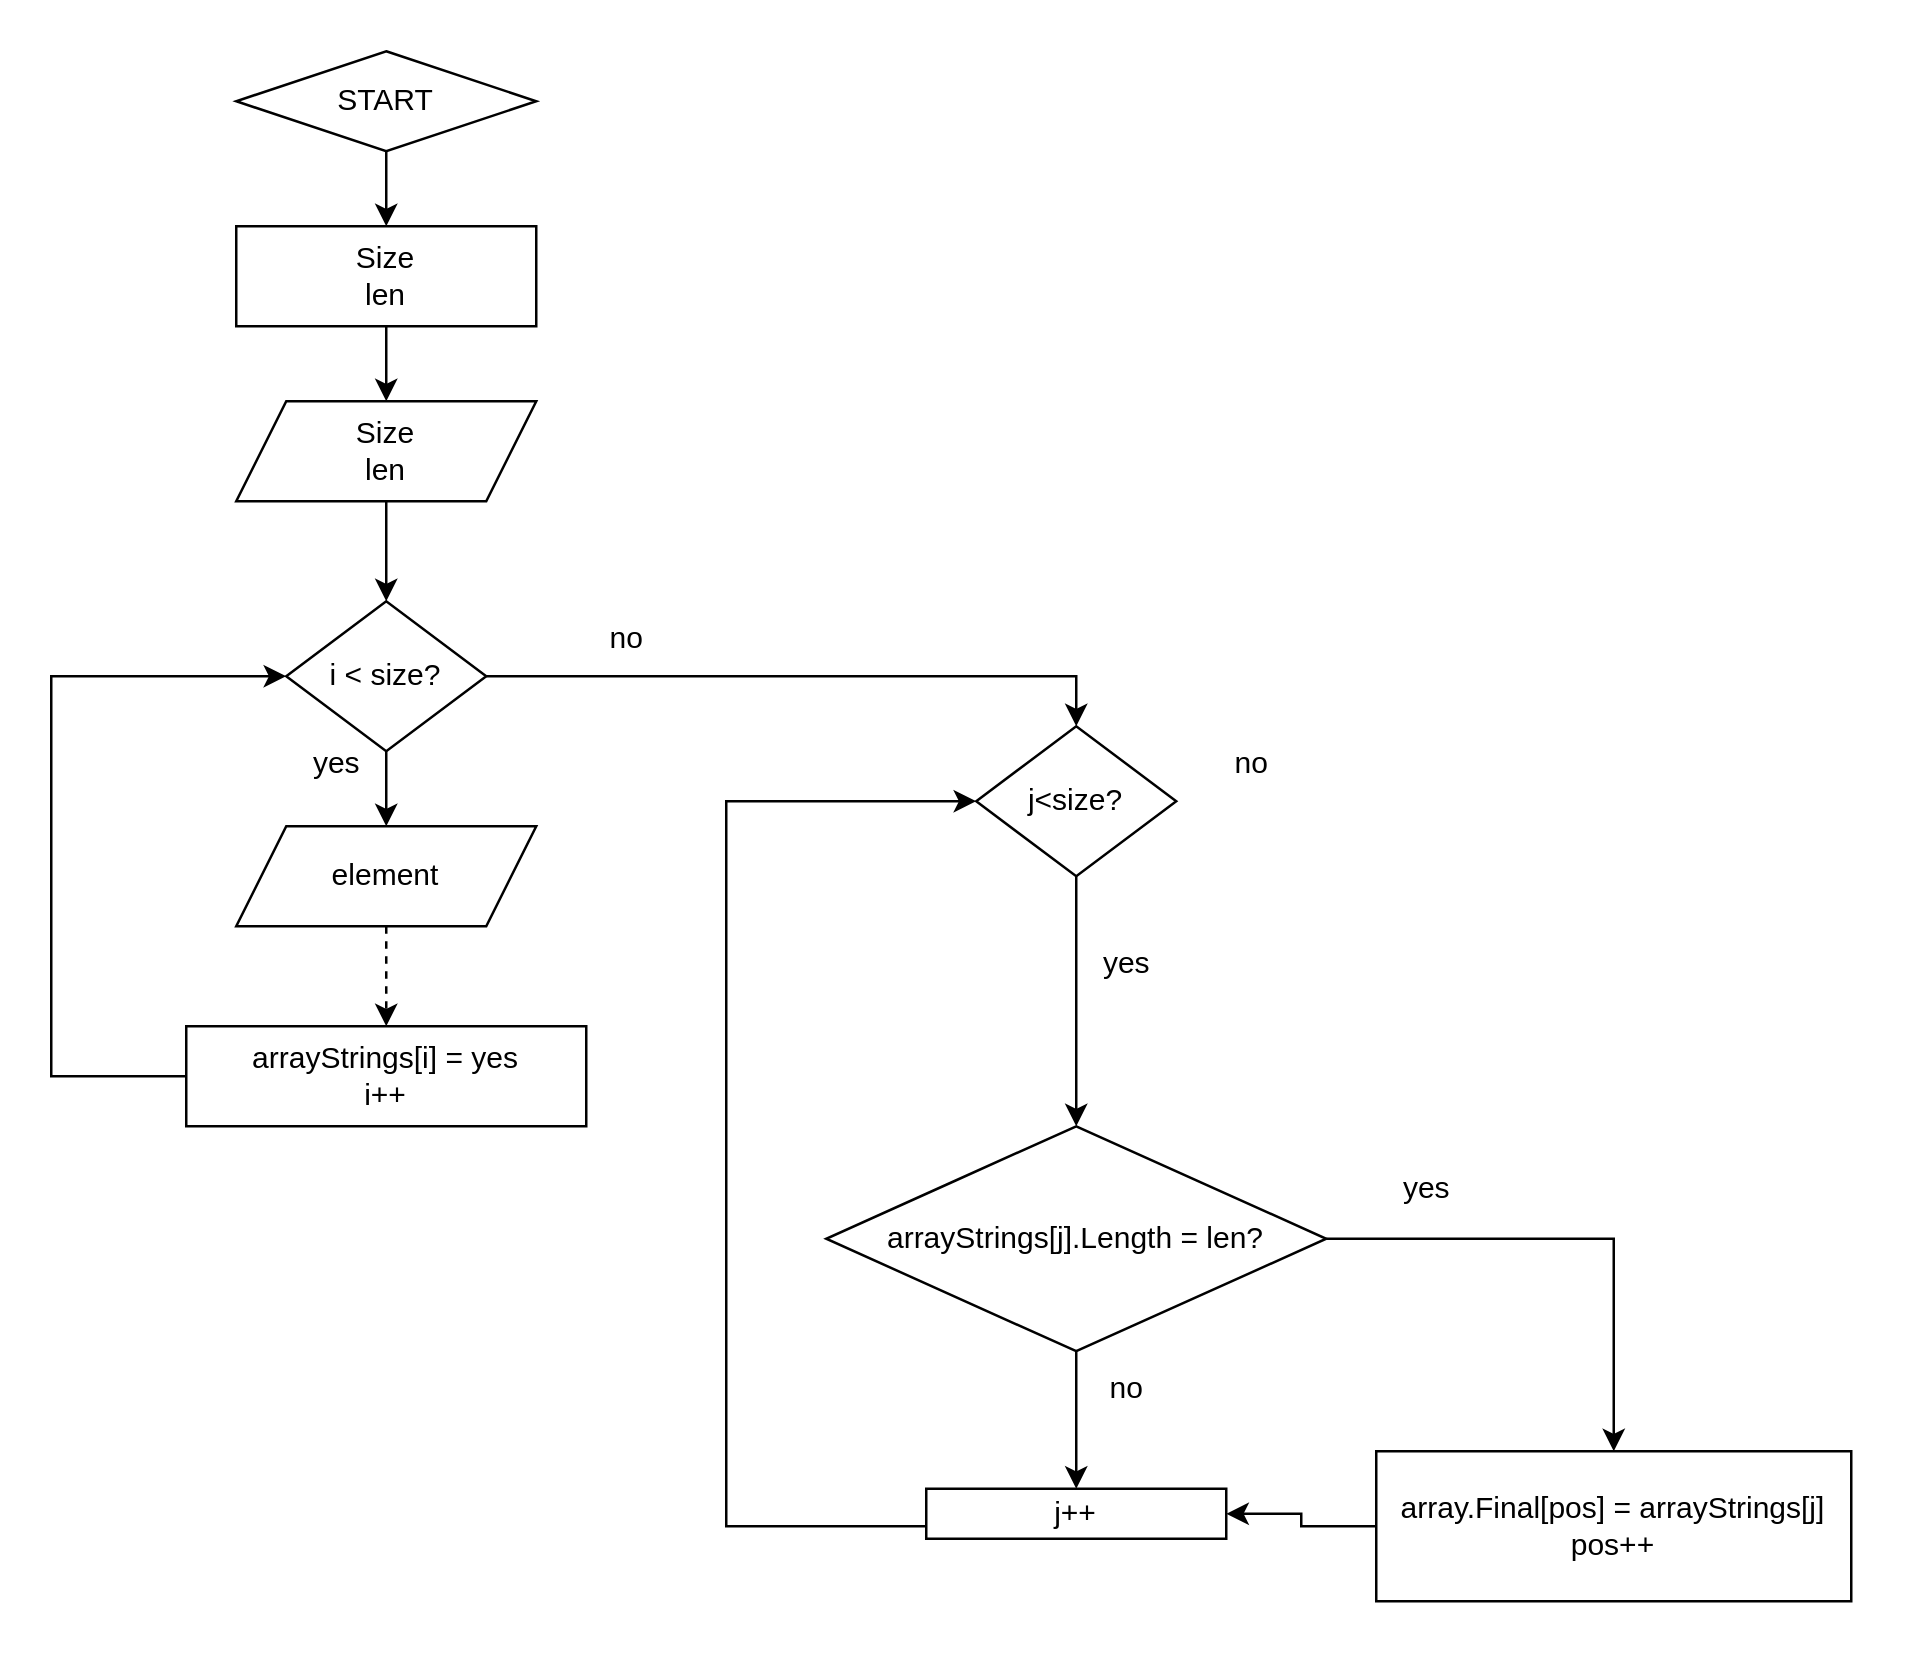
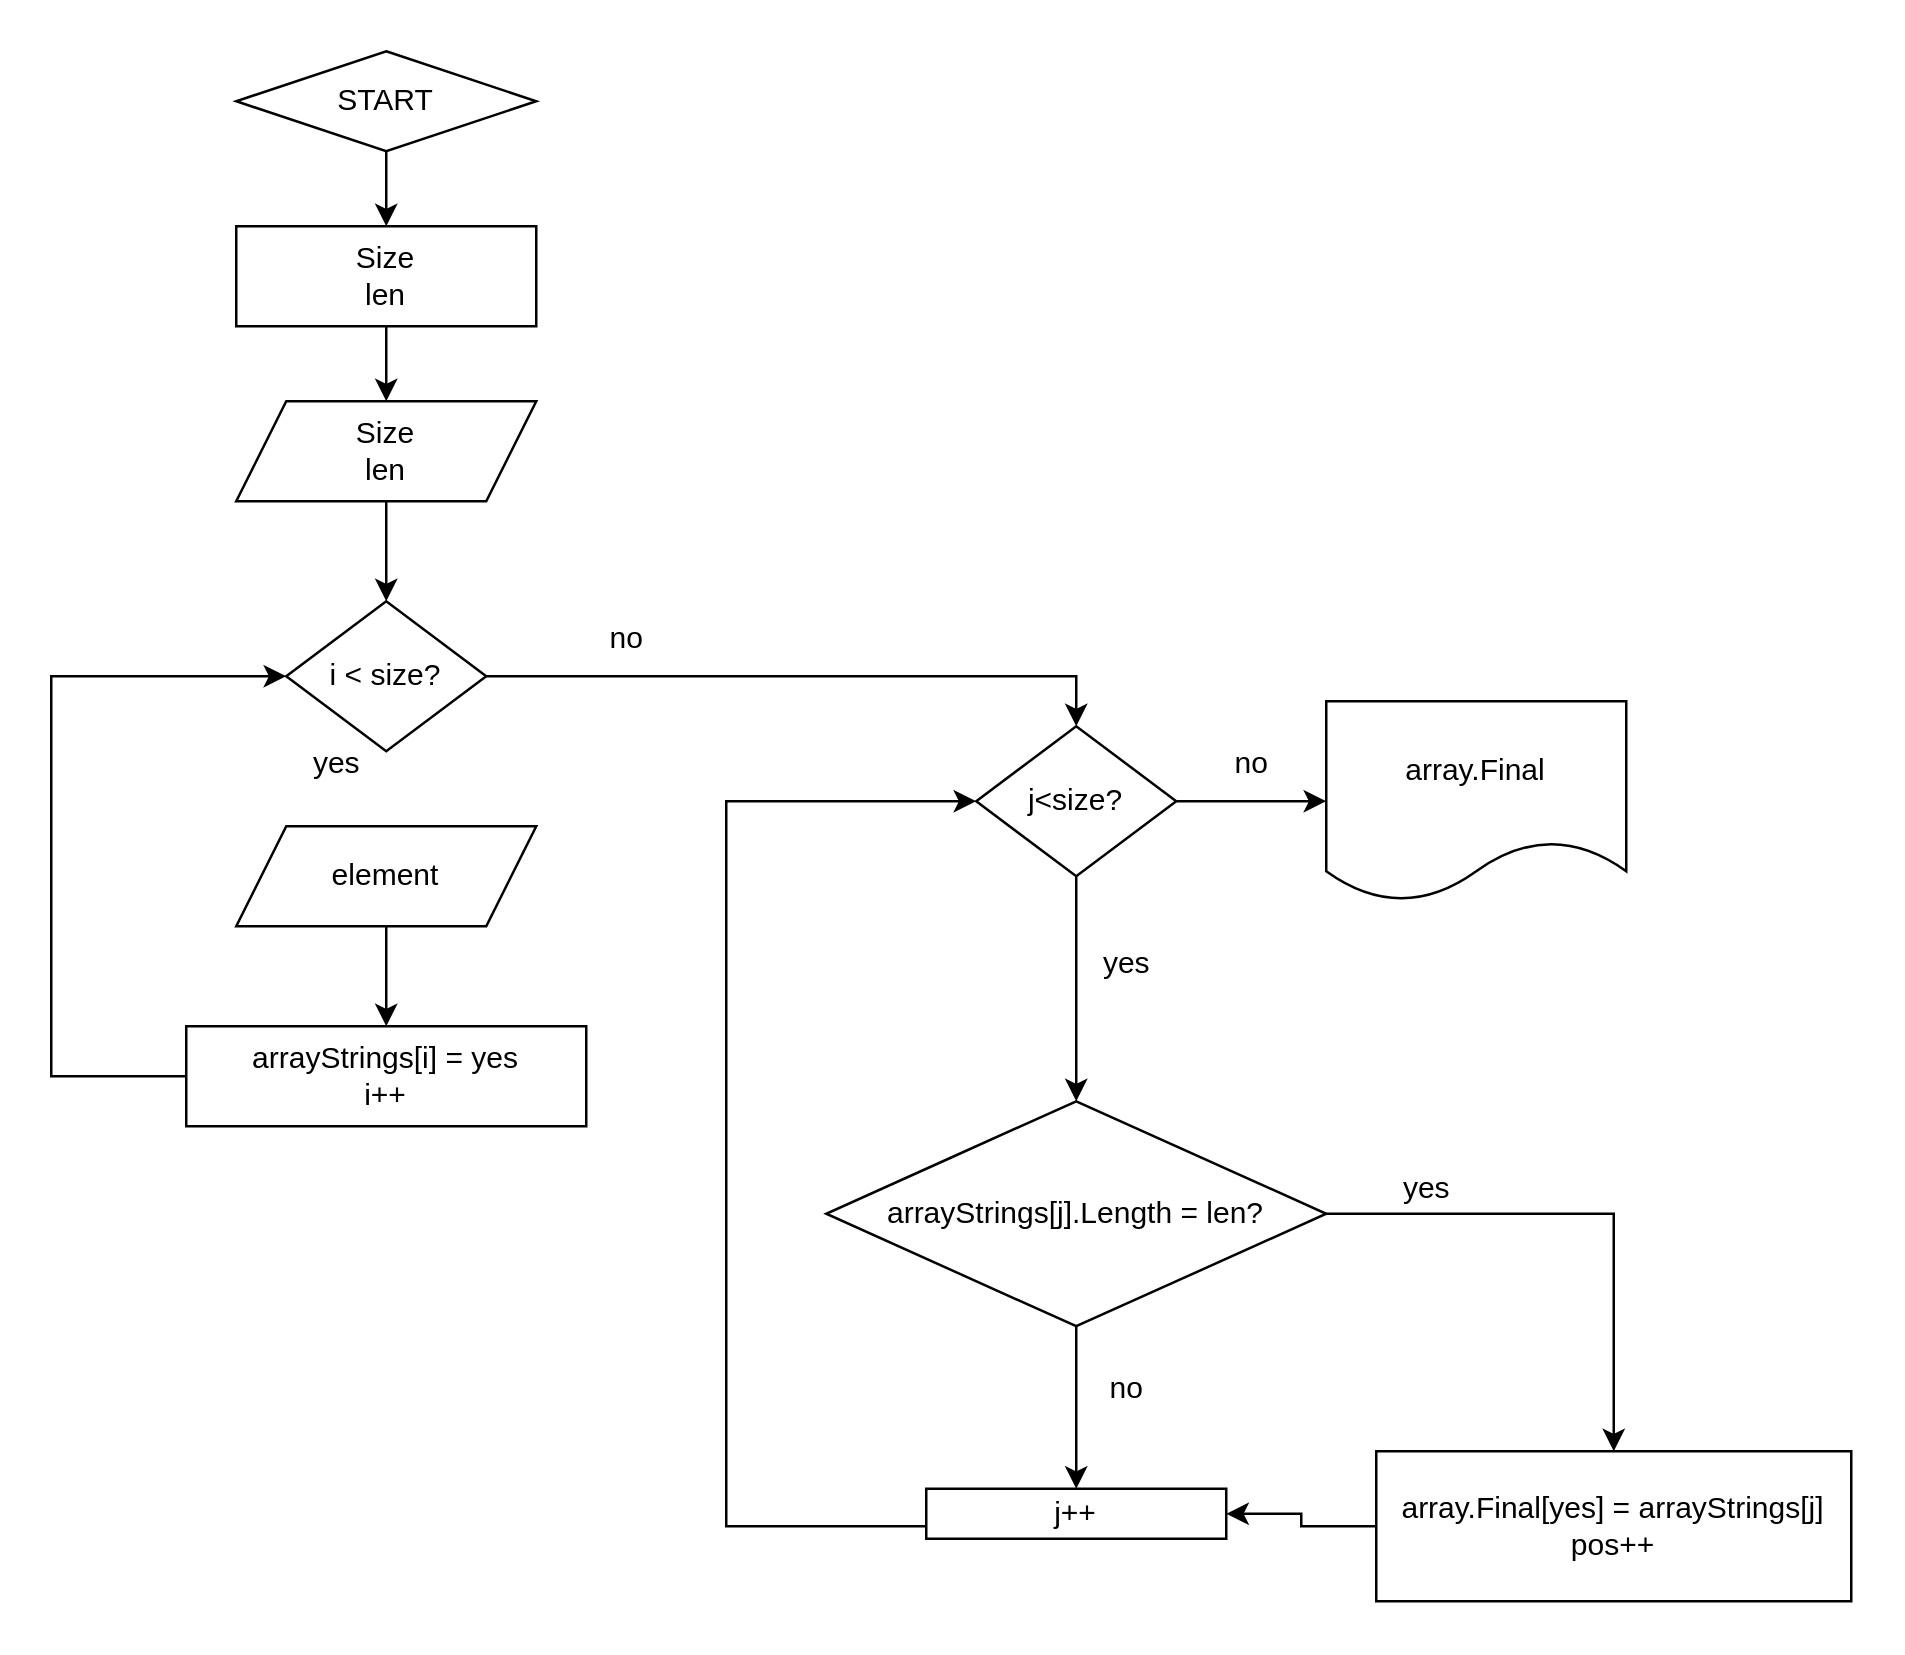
edge "i < size?" -> "element": removed
edge "j<size?" -> "array.Final": added
node "array.Final": added
edge "element" -> "arrayStrings[i] = yes i++": style dashed -> solid
node "arrayStrings[j].Length = len?": moved (1076, 1239) -> (1076, 1214)
node "array.Final[pos] = arrayStrings[j] pos++": label "array.Final[pos] = arrayStrings[j] pos++" -> "array.Final[yes] = arrayStrings[j] pos++"
